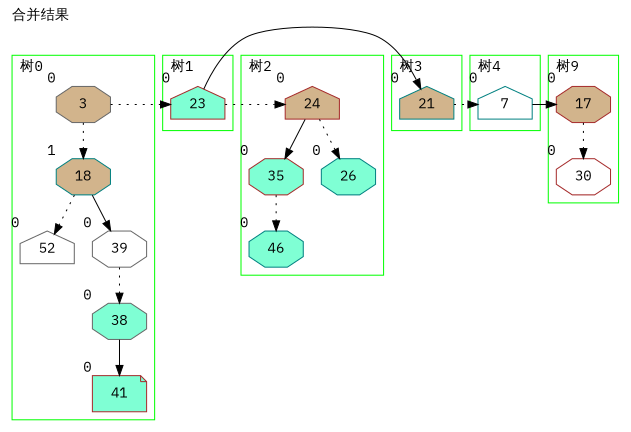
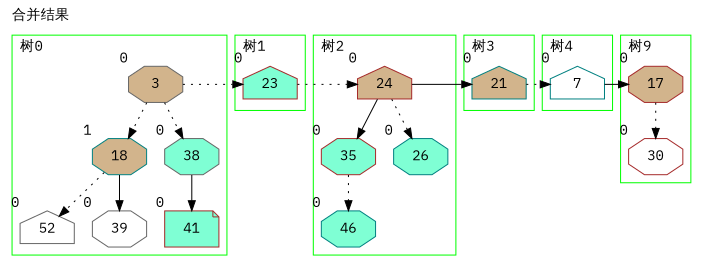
edge "23 0" -> "21 0": now "24 0" -> "21 0"
edge "39 0" -> "38 0": now "3 0" -> "38 0"
